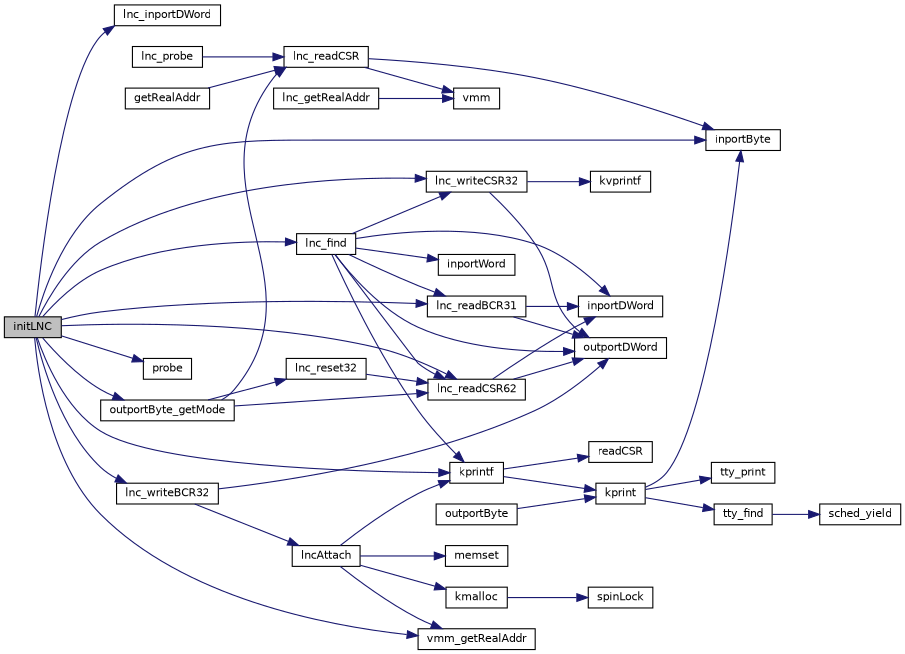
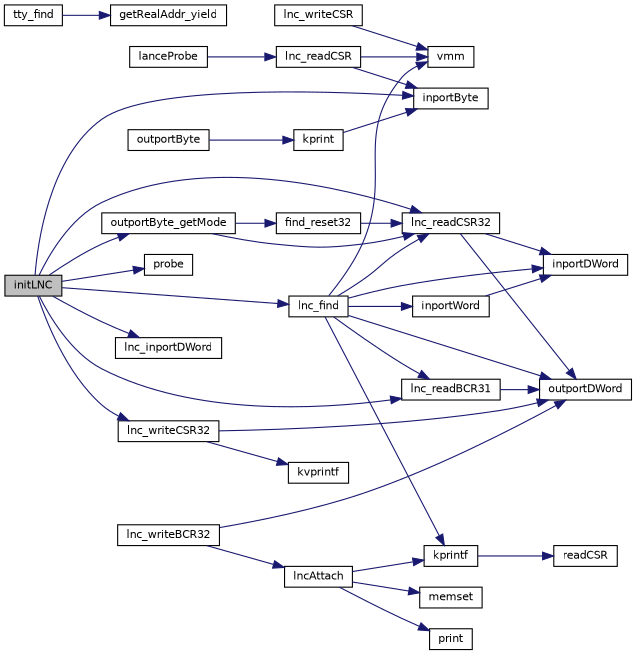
node "lnc_probe": removed
node "getRealAddr": label "getRealAddr" -> "lanceProbe"
node "lnc_getRealAddr": label "lnc_getRealAddr" -> "lnc_writeCSR"
edge "lnc_find" -> "lnc_writeCSR32": now "lnc_find" -> "vmm"
edge "outportByte_getMode" -> "lnc_readCSR": removed
edge "lnc_readBCR31" -> "inportDWord": now "inportWord" -> "inportDWord"
node "lnc_reset32": label "lnc_reset32" -> "find_reset32"
node "lnc_readCSR62": label "lnc_readCSR62" -> "lnc_readCSR32"
edge "initLNC" -> "lnc_writeBCR32": removed
edge "initLNC" -> "kprintf": removed
node "tty_print": removed
edge "kprintf" -> "kprint": removed
edge "kprint" -> "tty_find": removed
node "sched_yield": label "sched_yield" -> "getRealAddr_yield"
node "kmalloc": label "kmalloc" -> "print"
node "spinLock": removed
node "vmm_getRealAddr": removed
